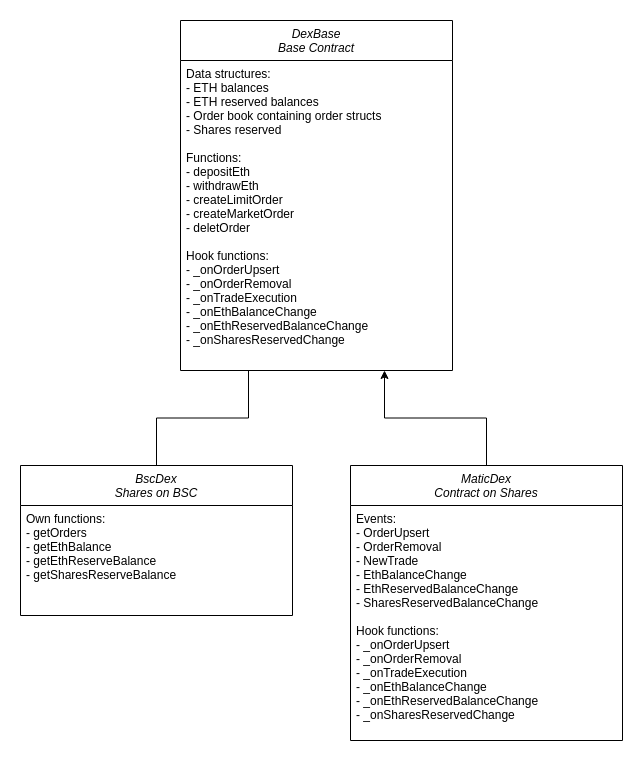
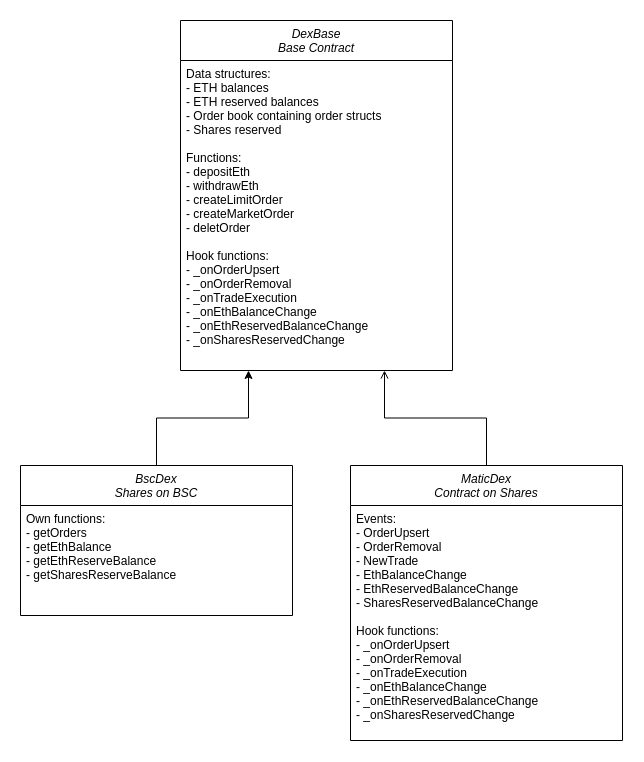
edge "DexBase Base Contract" -- "BscDex Shares on BSC": arrowhead none -> classic
edge "MaticDex Contract on Shares" -> "DexBase Base Contract": arrowhead classic -> open
